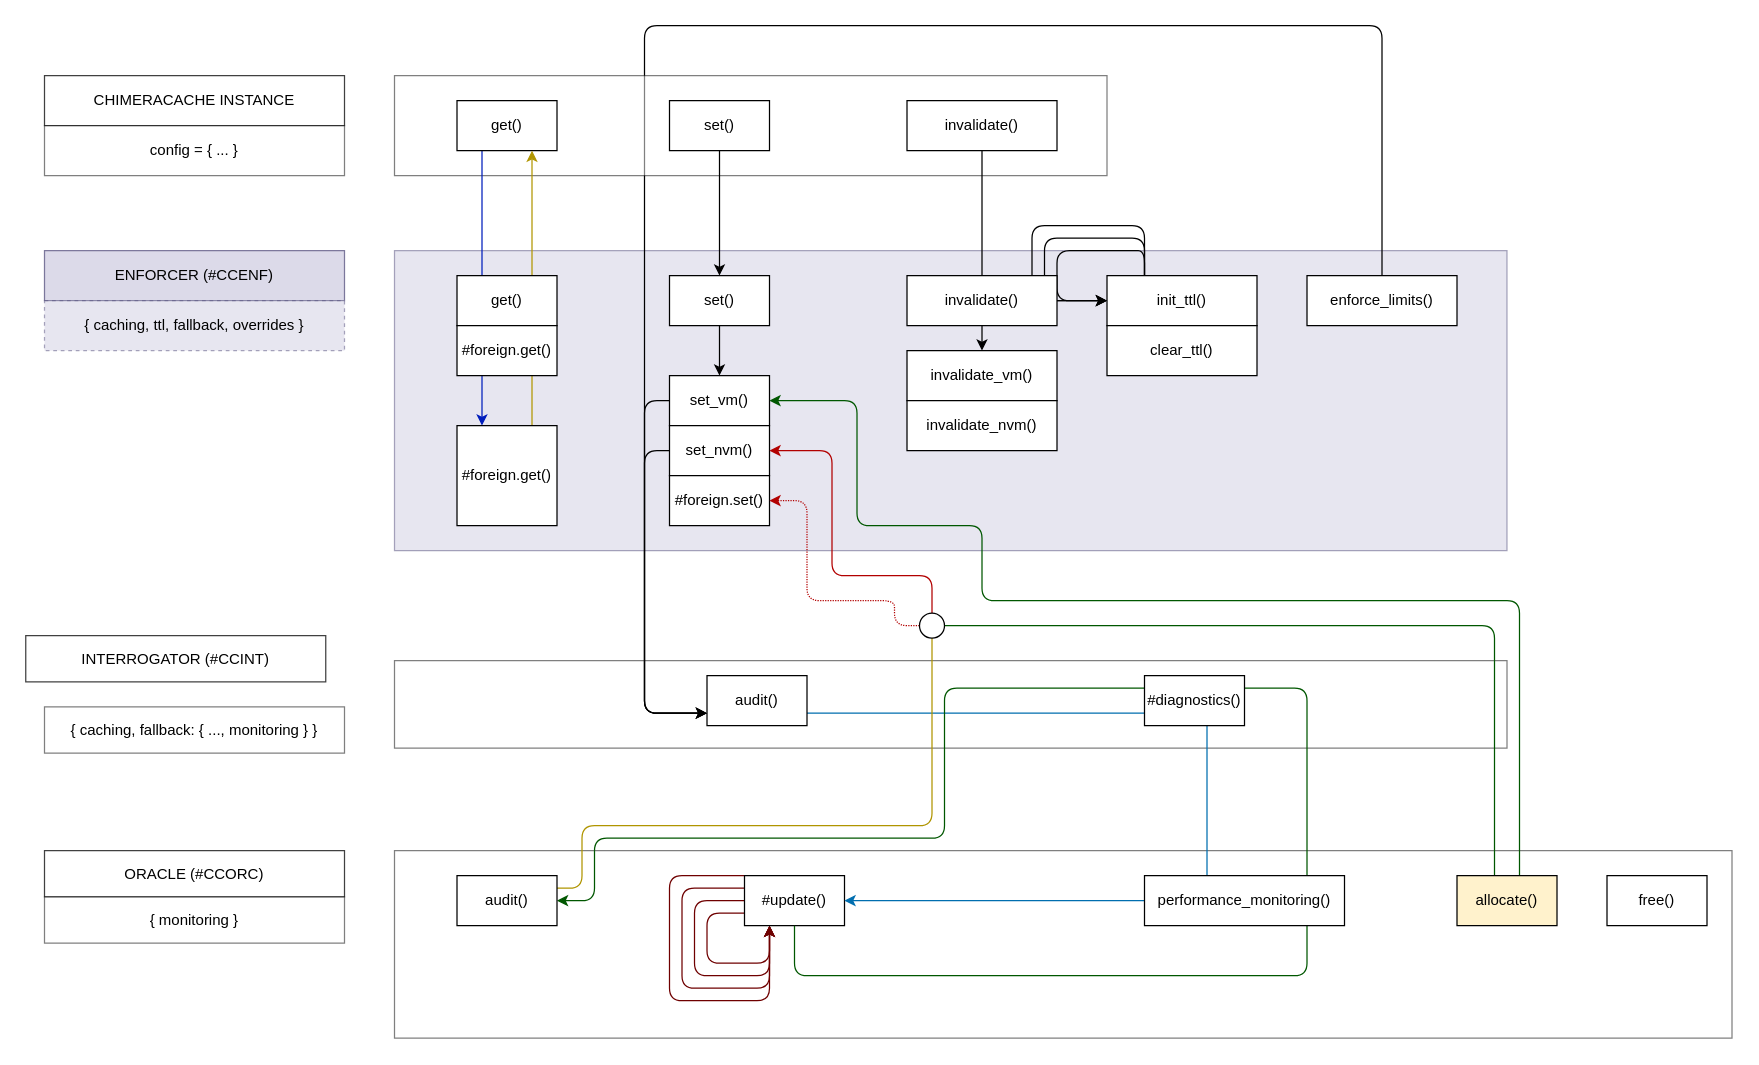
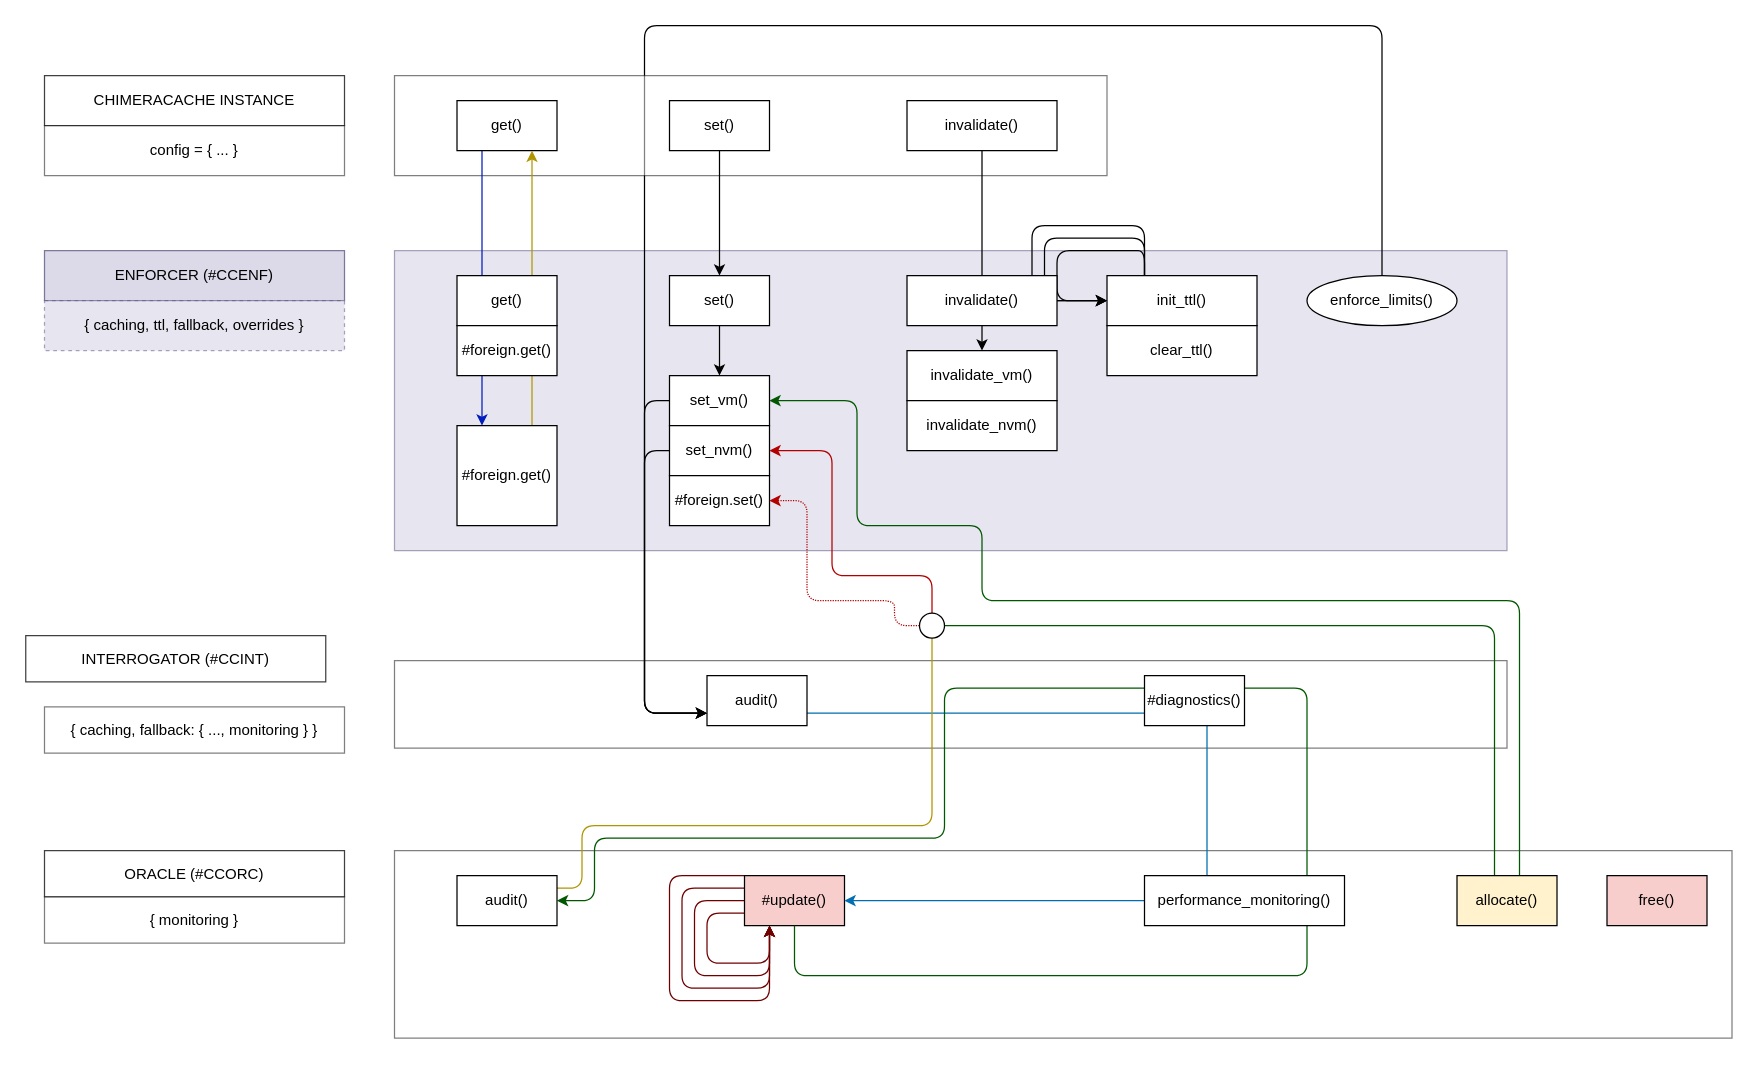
node "enforce_limits()": shape rectangle -> ellipse
node "#update()": fillcolor #ffffff -> #f8cecc
node "free()": fillcolor #ffffff -> #f8cecc
